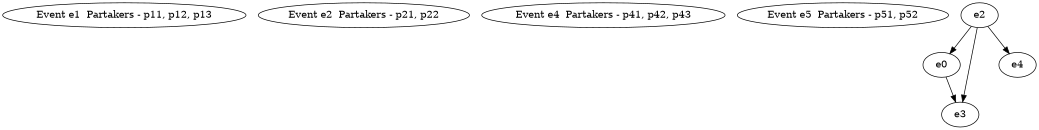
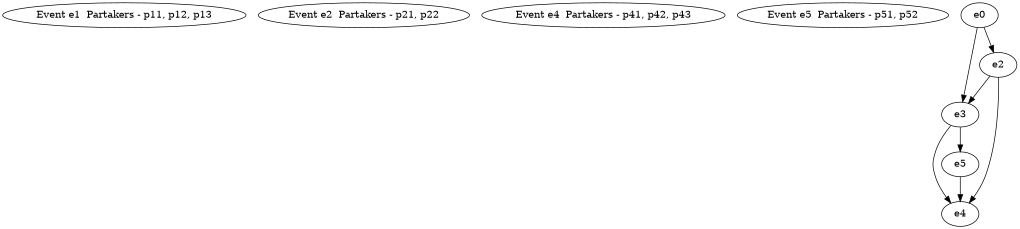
edge "e2" -> "e0": reversed
edge "e3" -> "e4": added
node "e5": added
